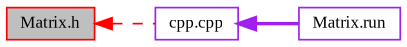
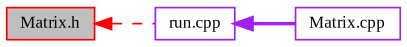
node "cpp.cpp": label "cpp.cpp" -> "run.cpp"
node "Matrix.run": label "Matrix.run" -> "Matrix.cpp"
